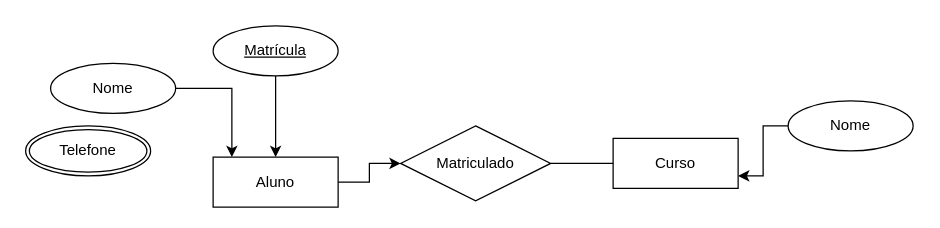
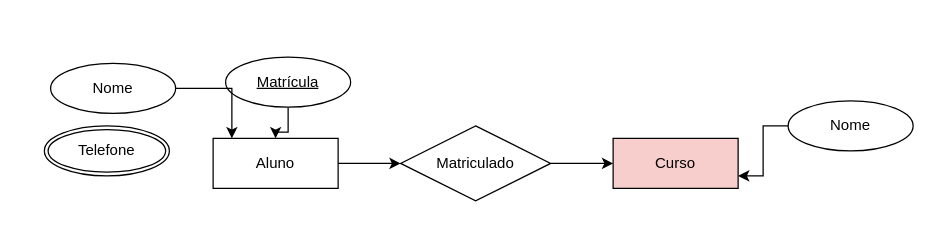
node "Matrícula": moved (276, 51) -> (288, 82)
node "Telefone": moved (88, 151) -> (107, 151)
edge "Matriculado" -- "Curso": arrowhead none -> classic
node "Curso": fillcolor #ffffff -> #f8cecc
node "Aluno": moved (276, 182) -> (276, 163)
